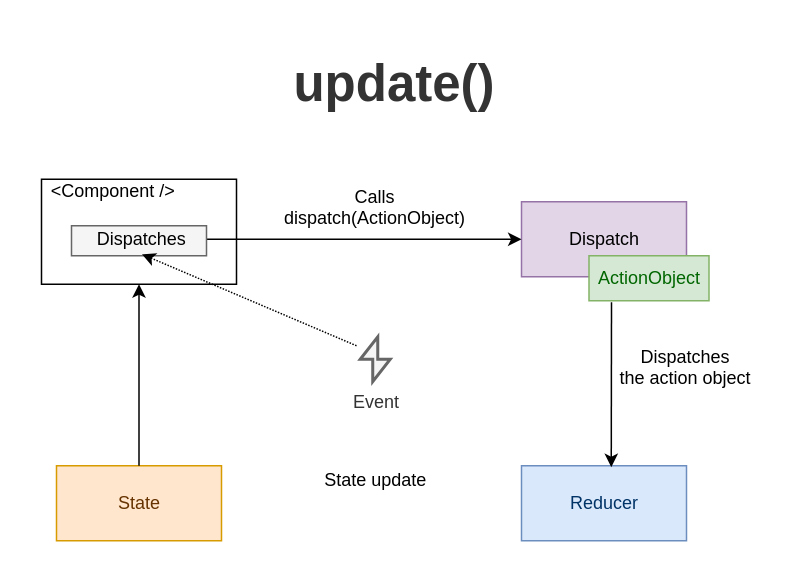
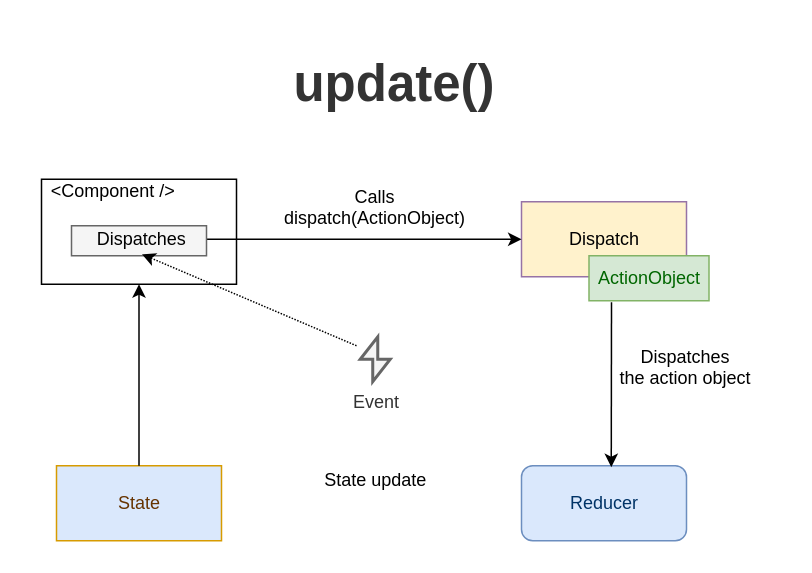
node "Dispatch": fillcolor #e1d5e7 -> #fff2cc
node "State": fillcolor #ffe6cc -> #dae8fc
node "Reducer": shape rectangle -> rounded rectangle
